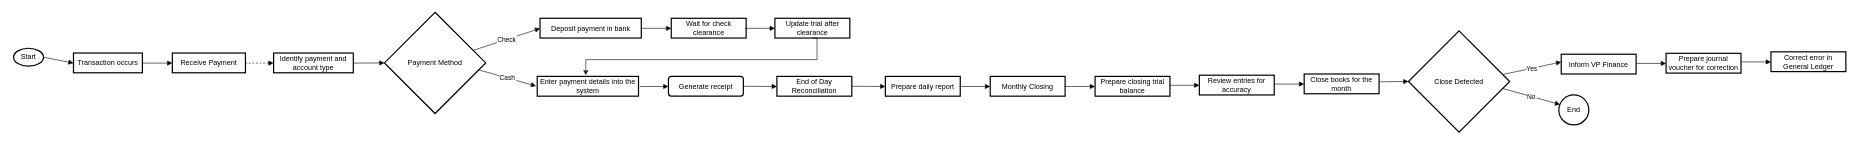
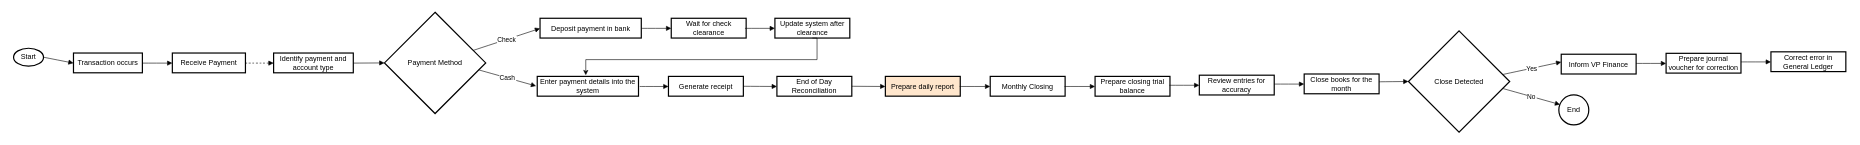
node "Update trial after clearance": label "Update trial after clearance" -> "Update system after clearance"
node "Generate receipt": shape rounded rectangle -> rectangle
node "Prepare daily report": fillcolor #ffffff -> #ffe6cc
